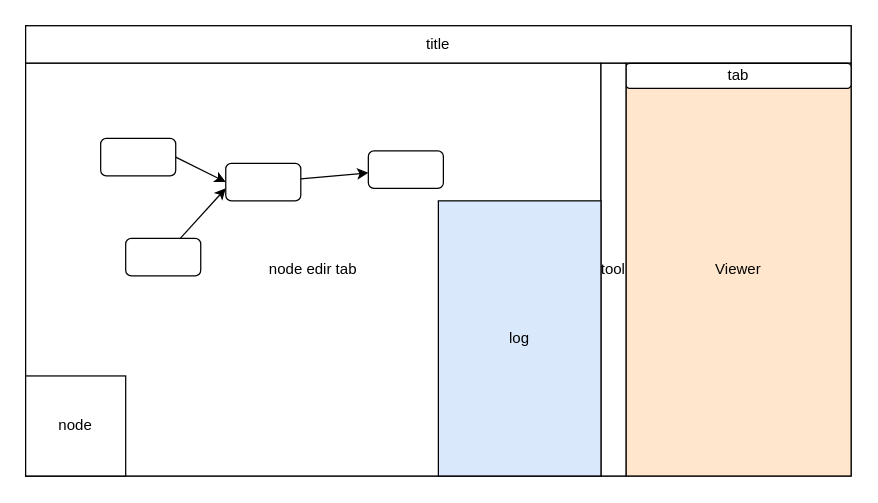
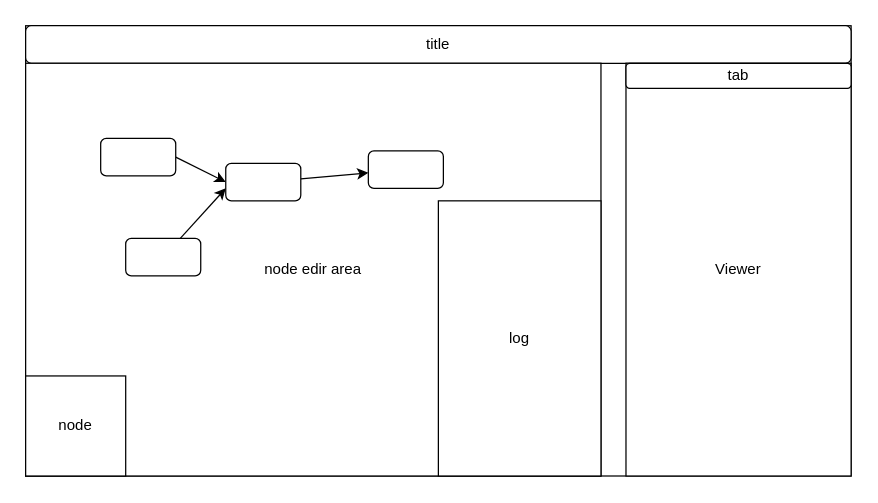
node "title": shape rectangle -> rounded rectangle
node "node edir tab": label "node edir tab" -> "node edir area"
node "tool": removed
node "Viewer": fillcolor #ffe6cc -> #ffffff
node "log": fillcolor #dae8fc -> #ffffff
